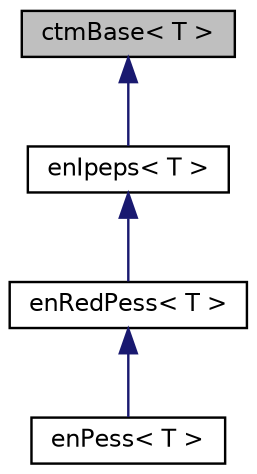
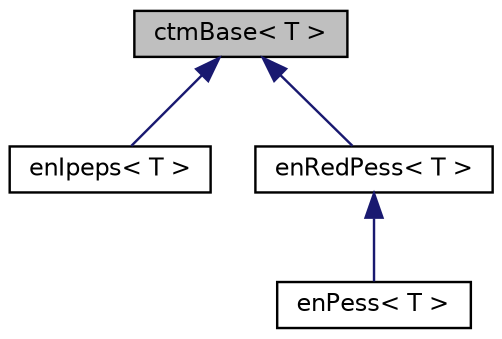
edge "enRedPess< T >" -> "enIpeps< T >": now "enRedPess< T >" -> "ctmBase< T >"
